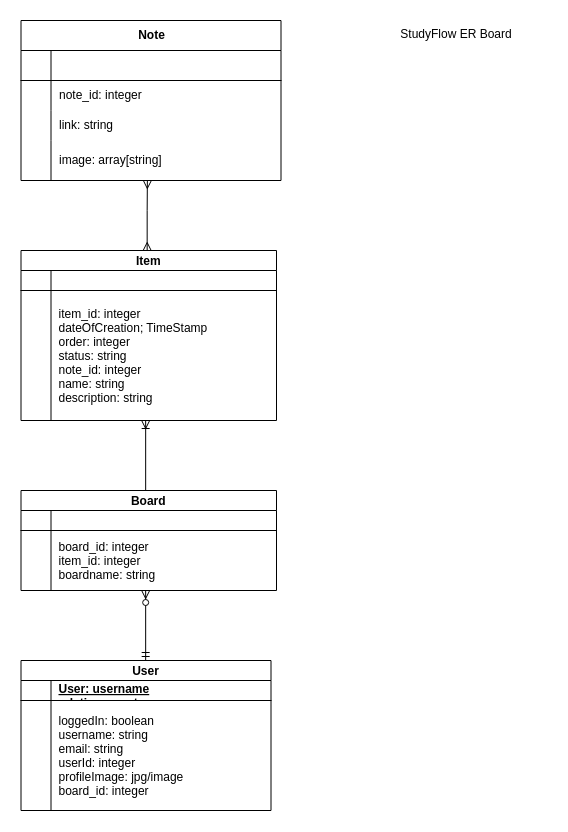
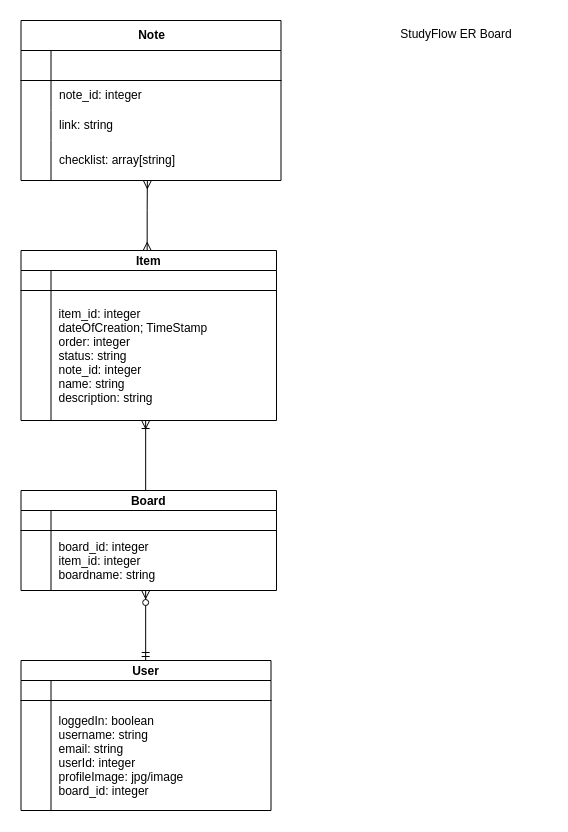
node "image: array[string]": label "image: array[string]" -> "checklist: array[string]"
node "User: username relation: one to one": removed
